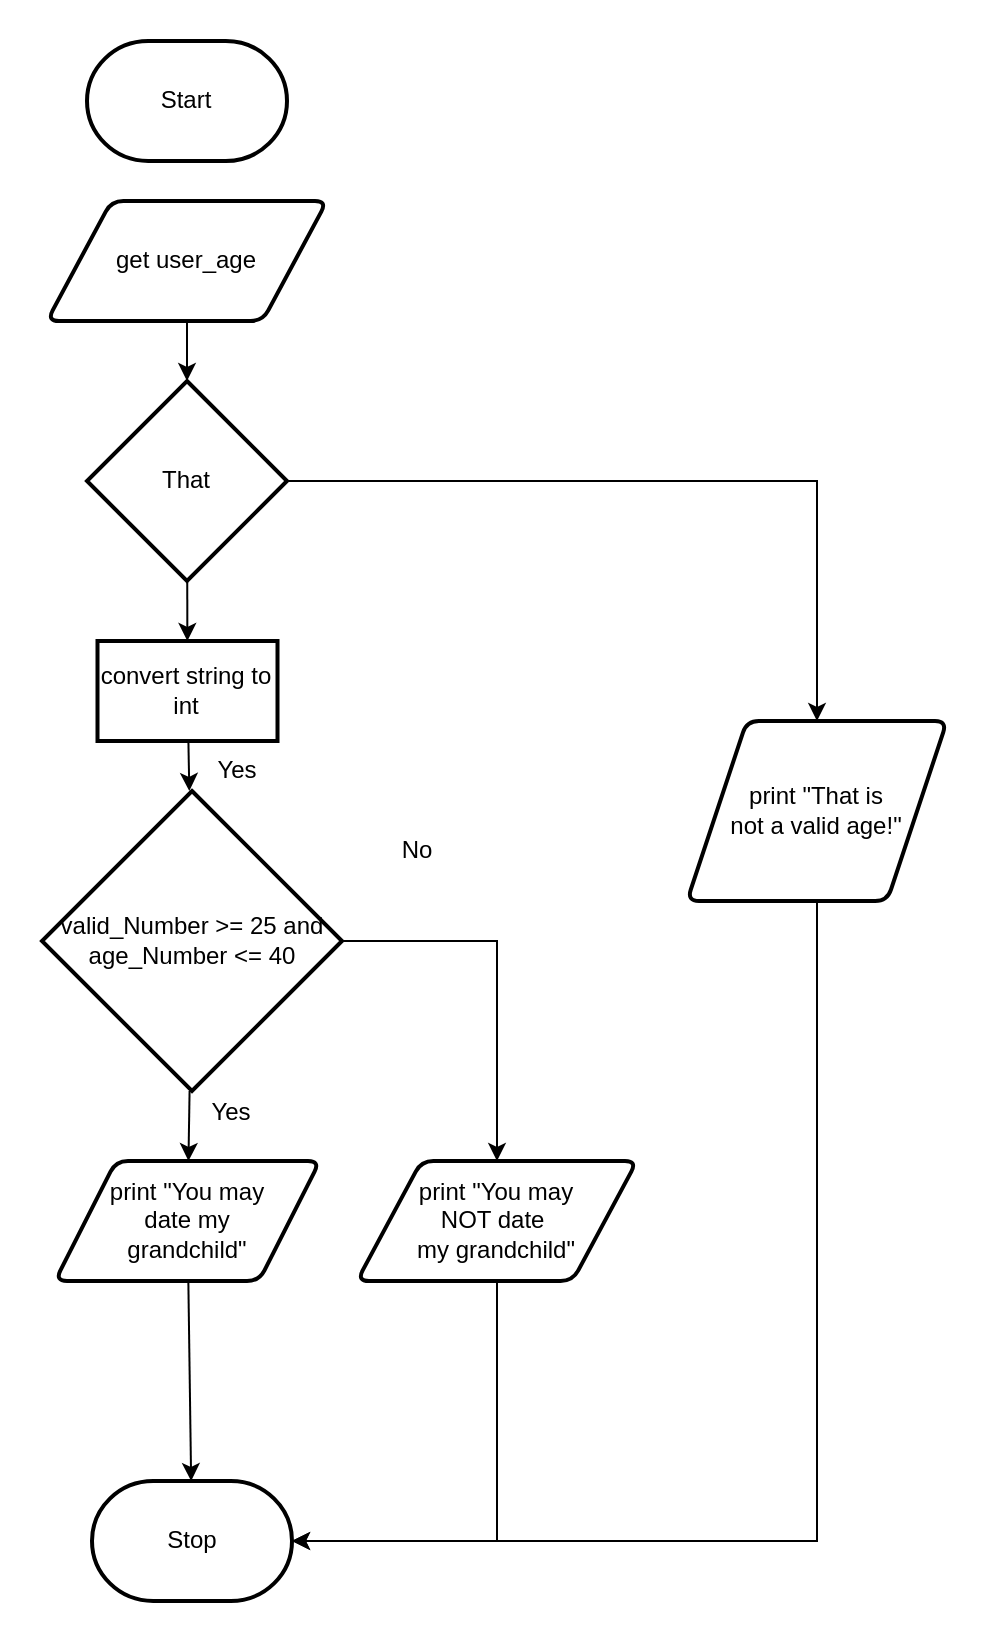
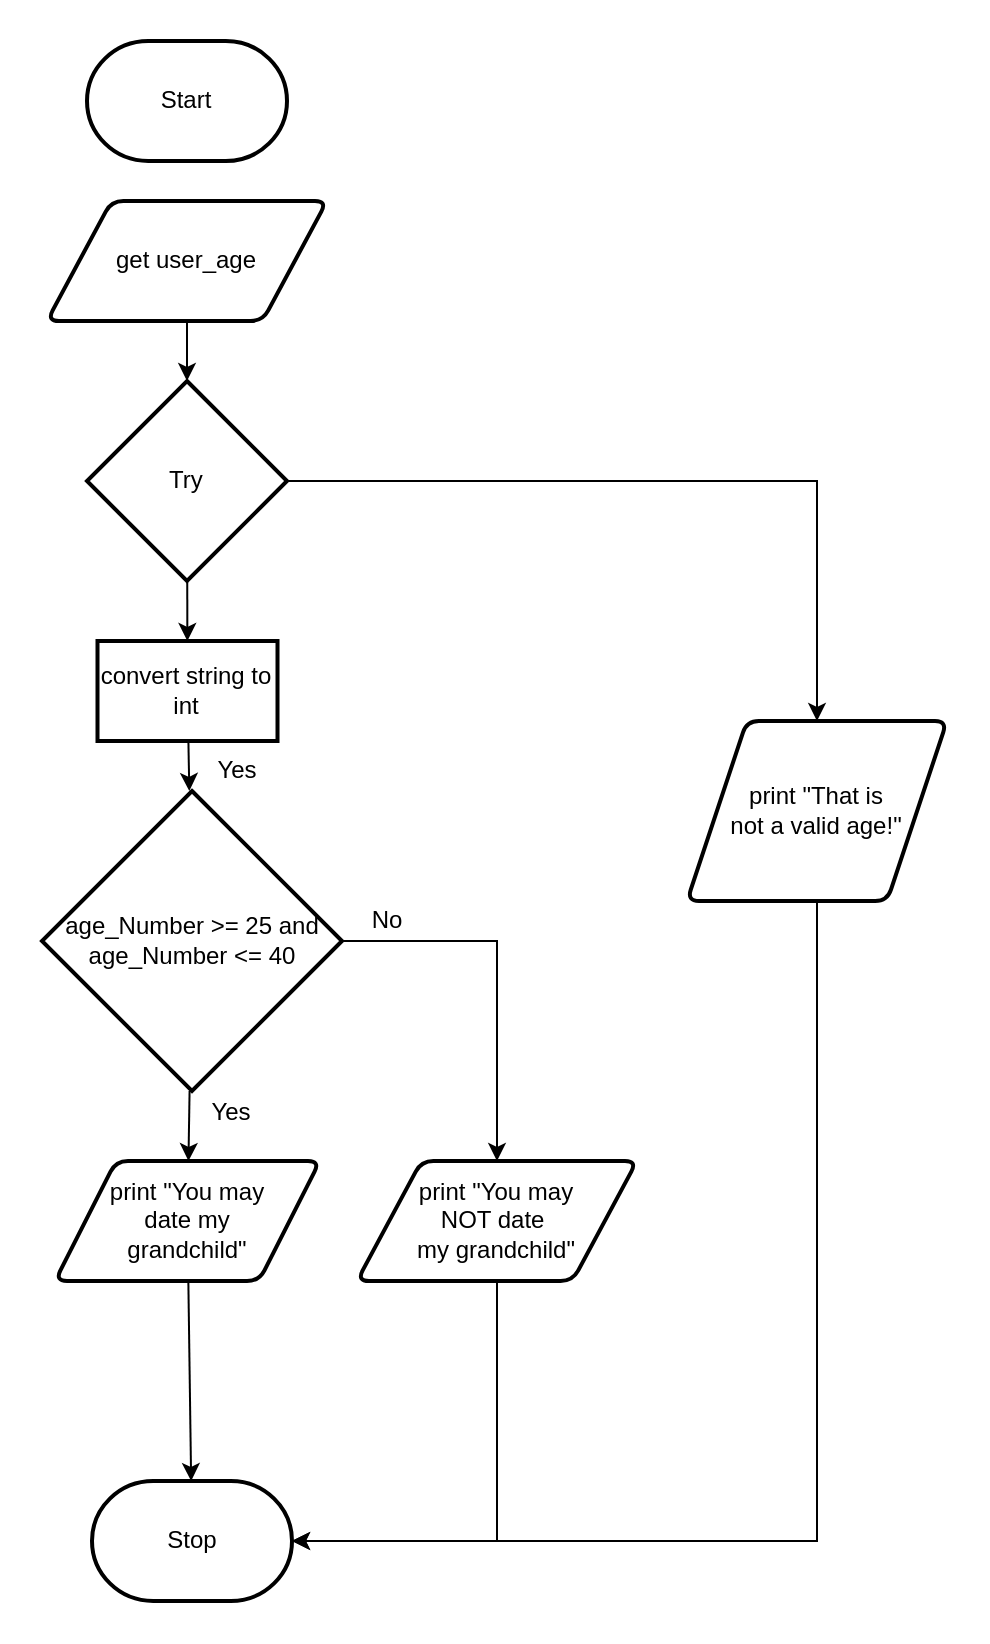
node "That": label "That" -> "Try"
node "No": moved (417, 851) -> (387, 921)
node "valid_Number >= 25 and age_Number <= 40": label "valid_Number >= 25 and age_Number <= 40" -> "age_Number >= 25 and age_Number <= 40"
